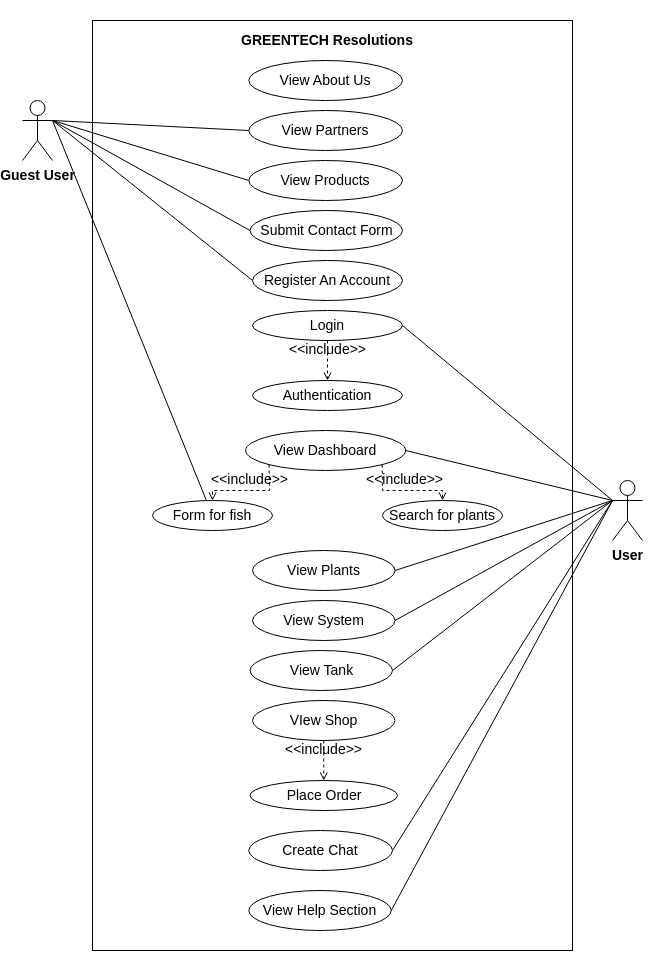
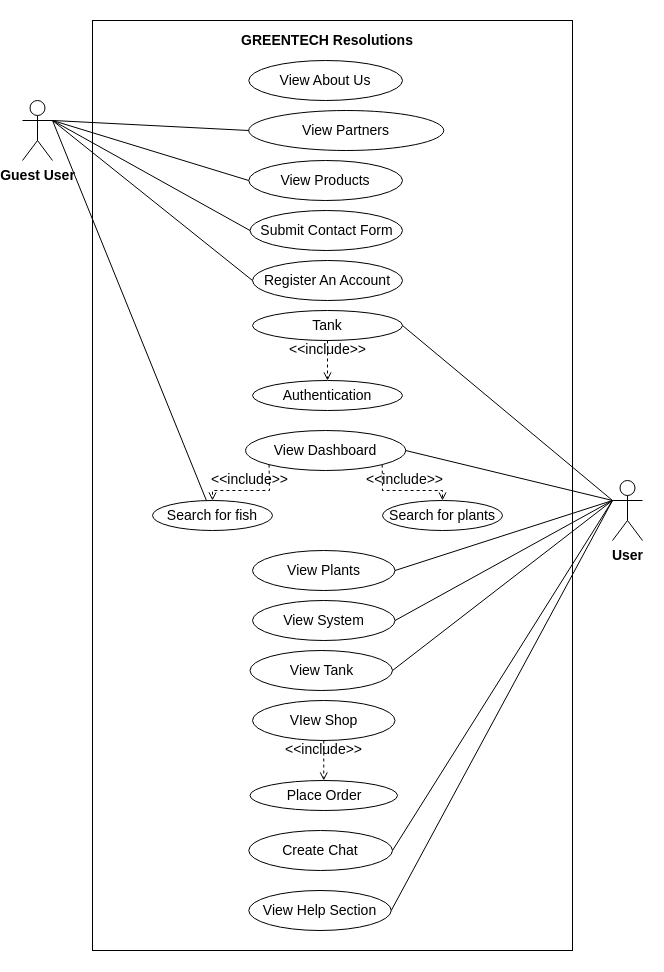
node "View Partners": size 154x40 -> 195x40
node "Login": label "Login" -> "Tank"
node "Form for fish": label "Form for fish" -> "Search for fish"
